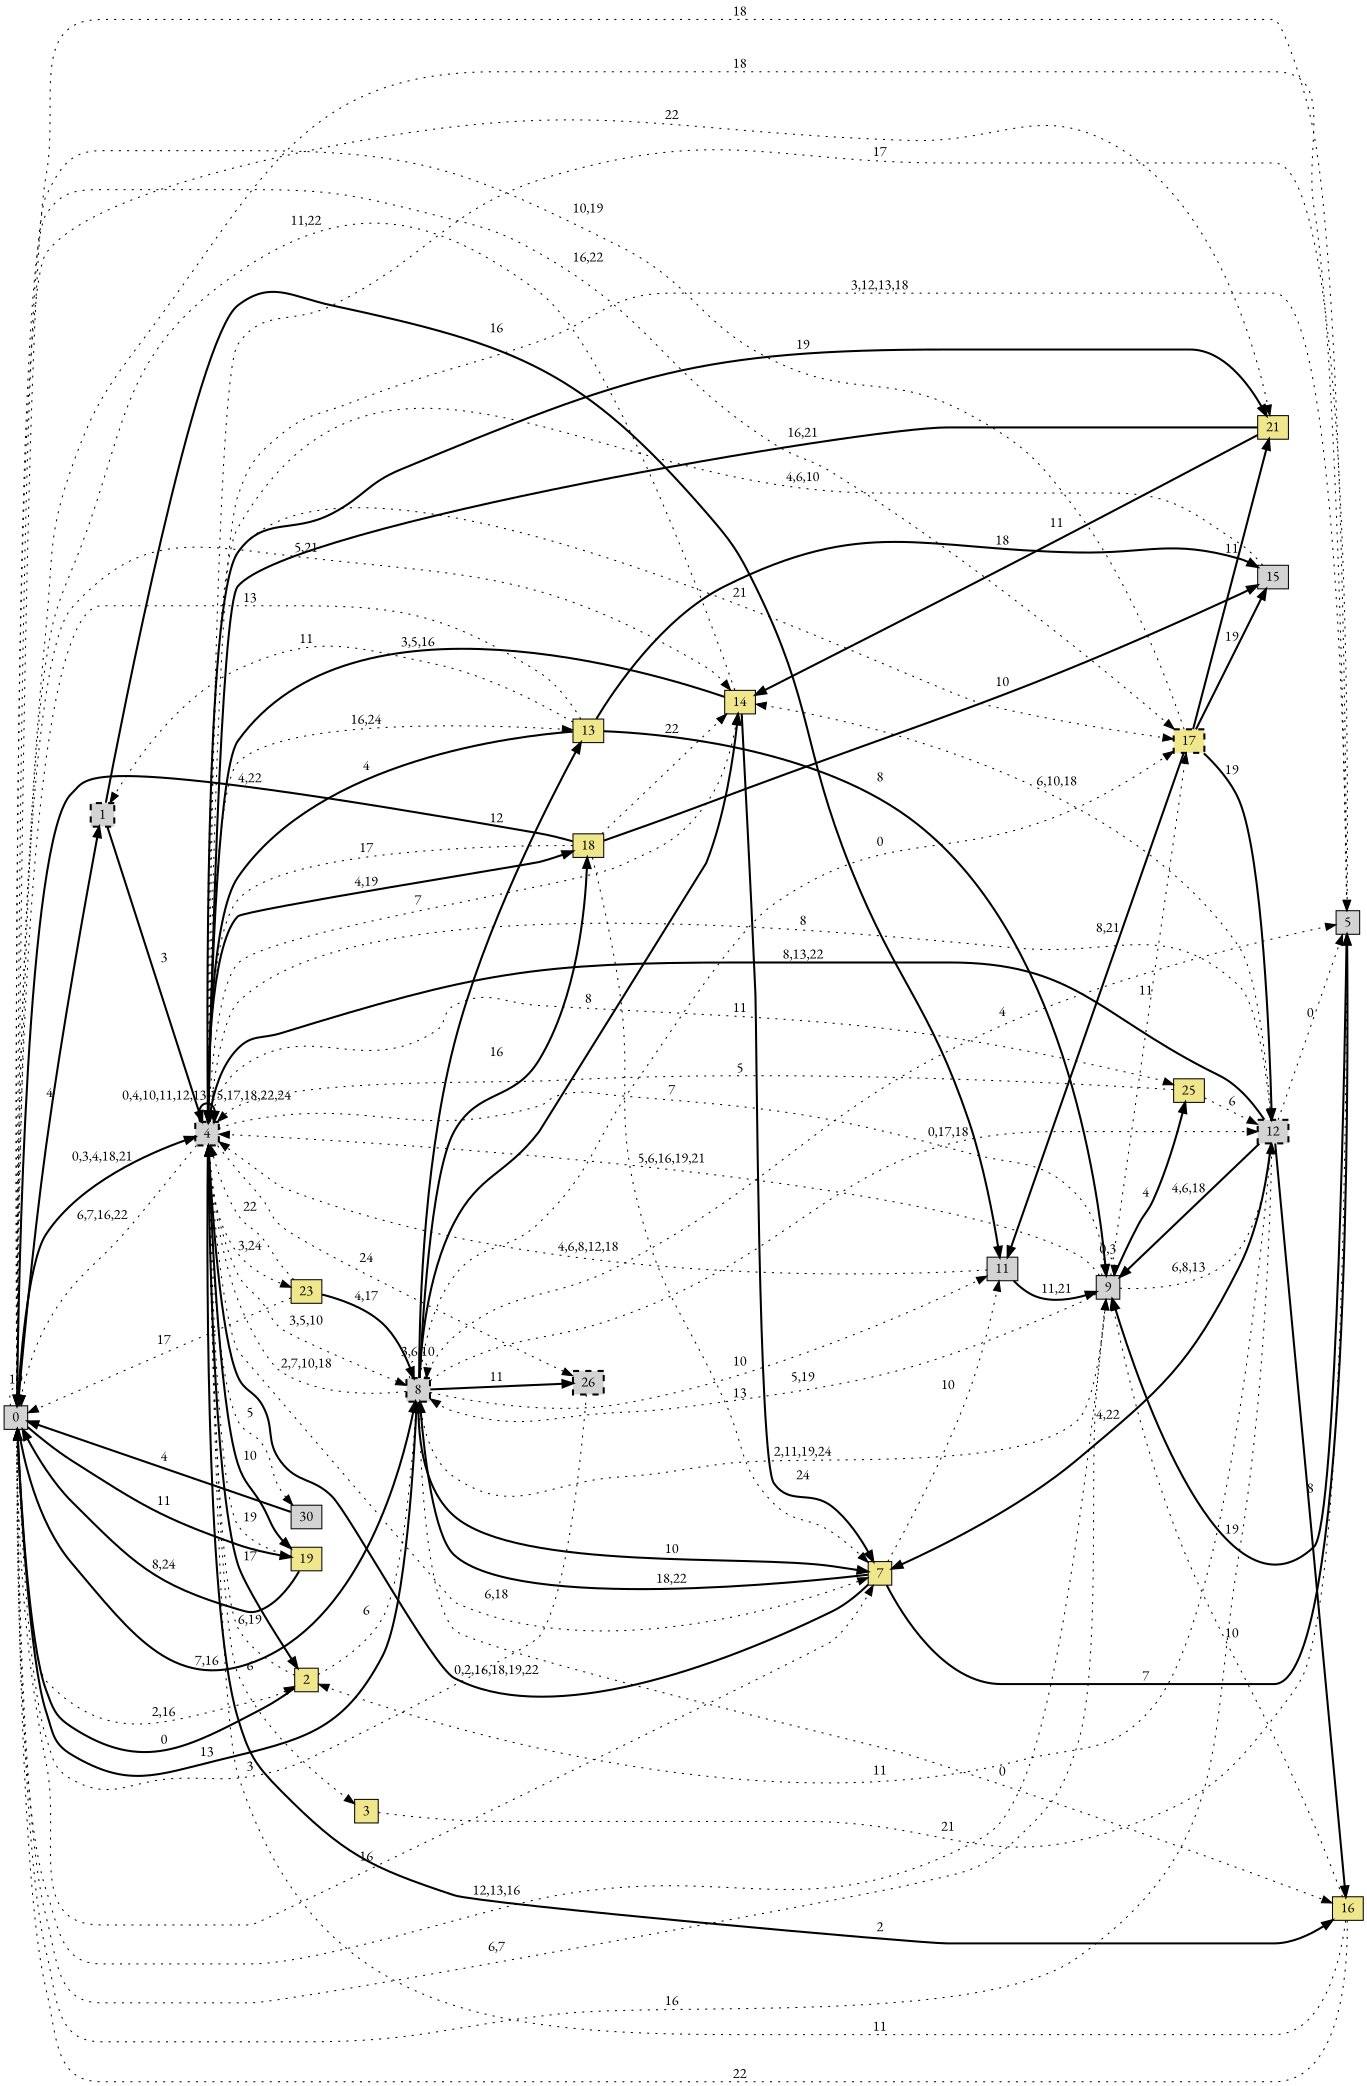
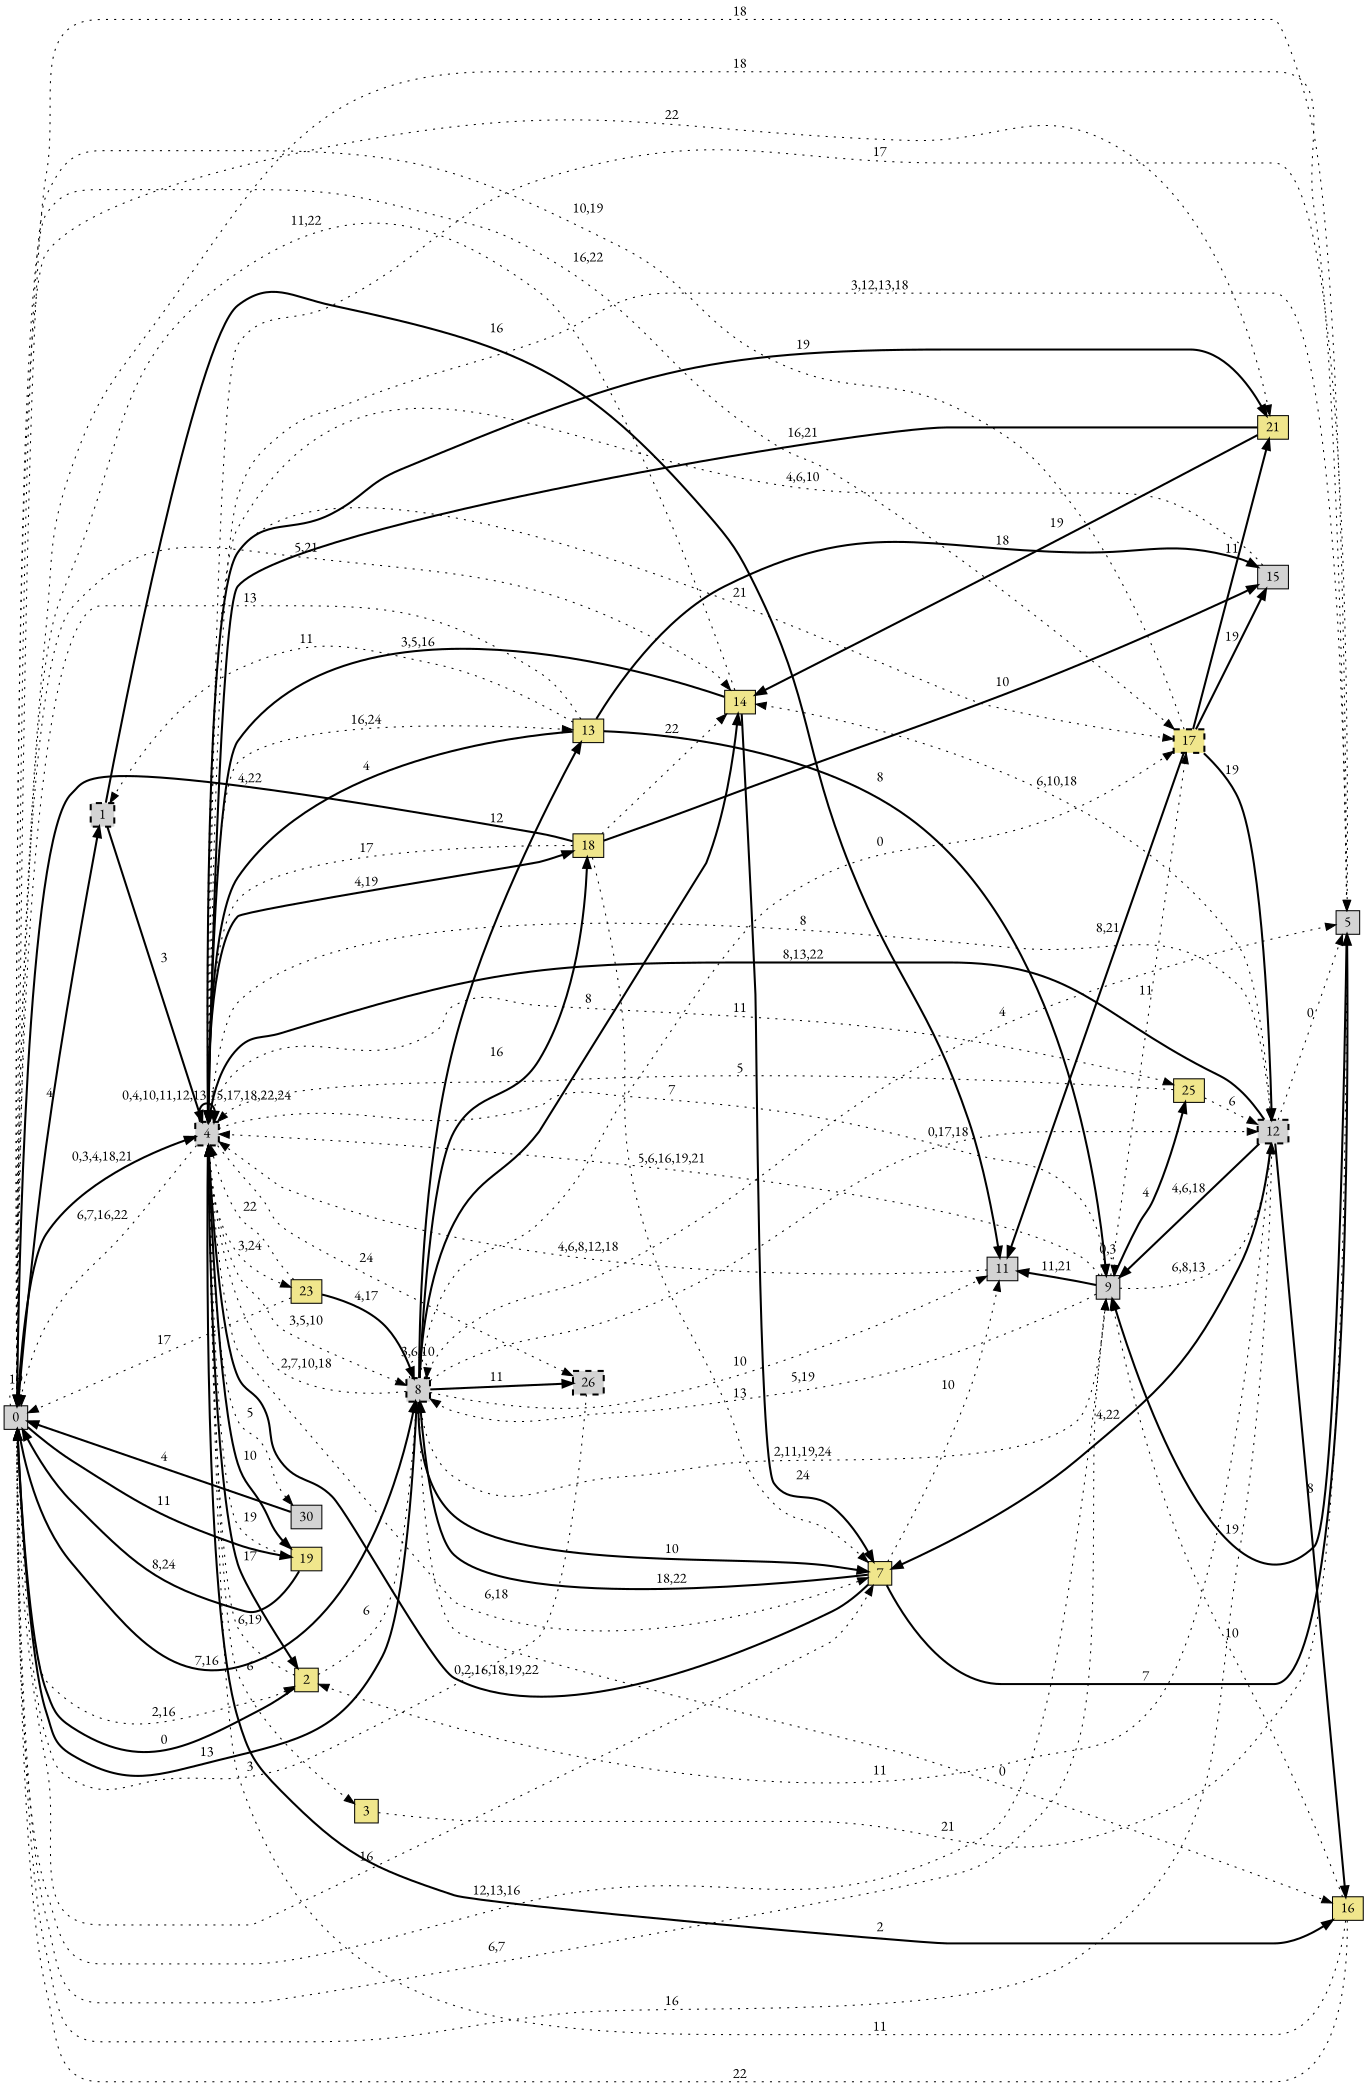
edge "21" -> "14": label "11" -> "19"
edge "4" -> "14": removed, label "7"
edge "11" -> "9": reversed
